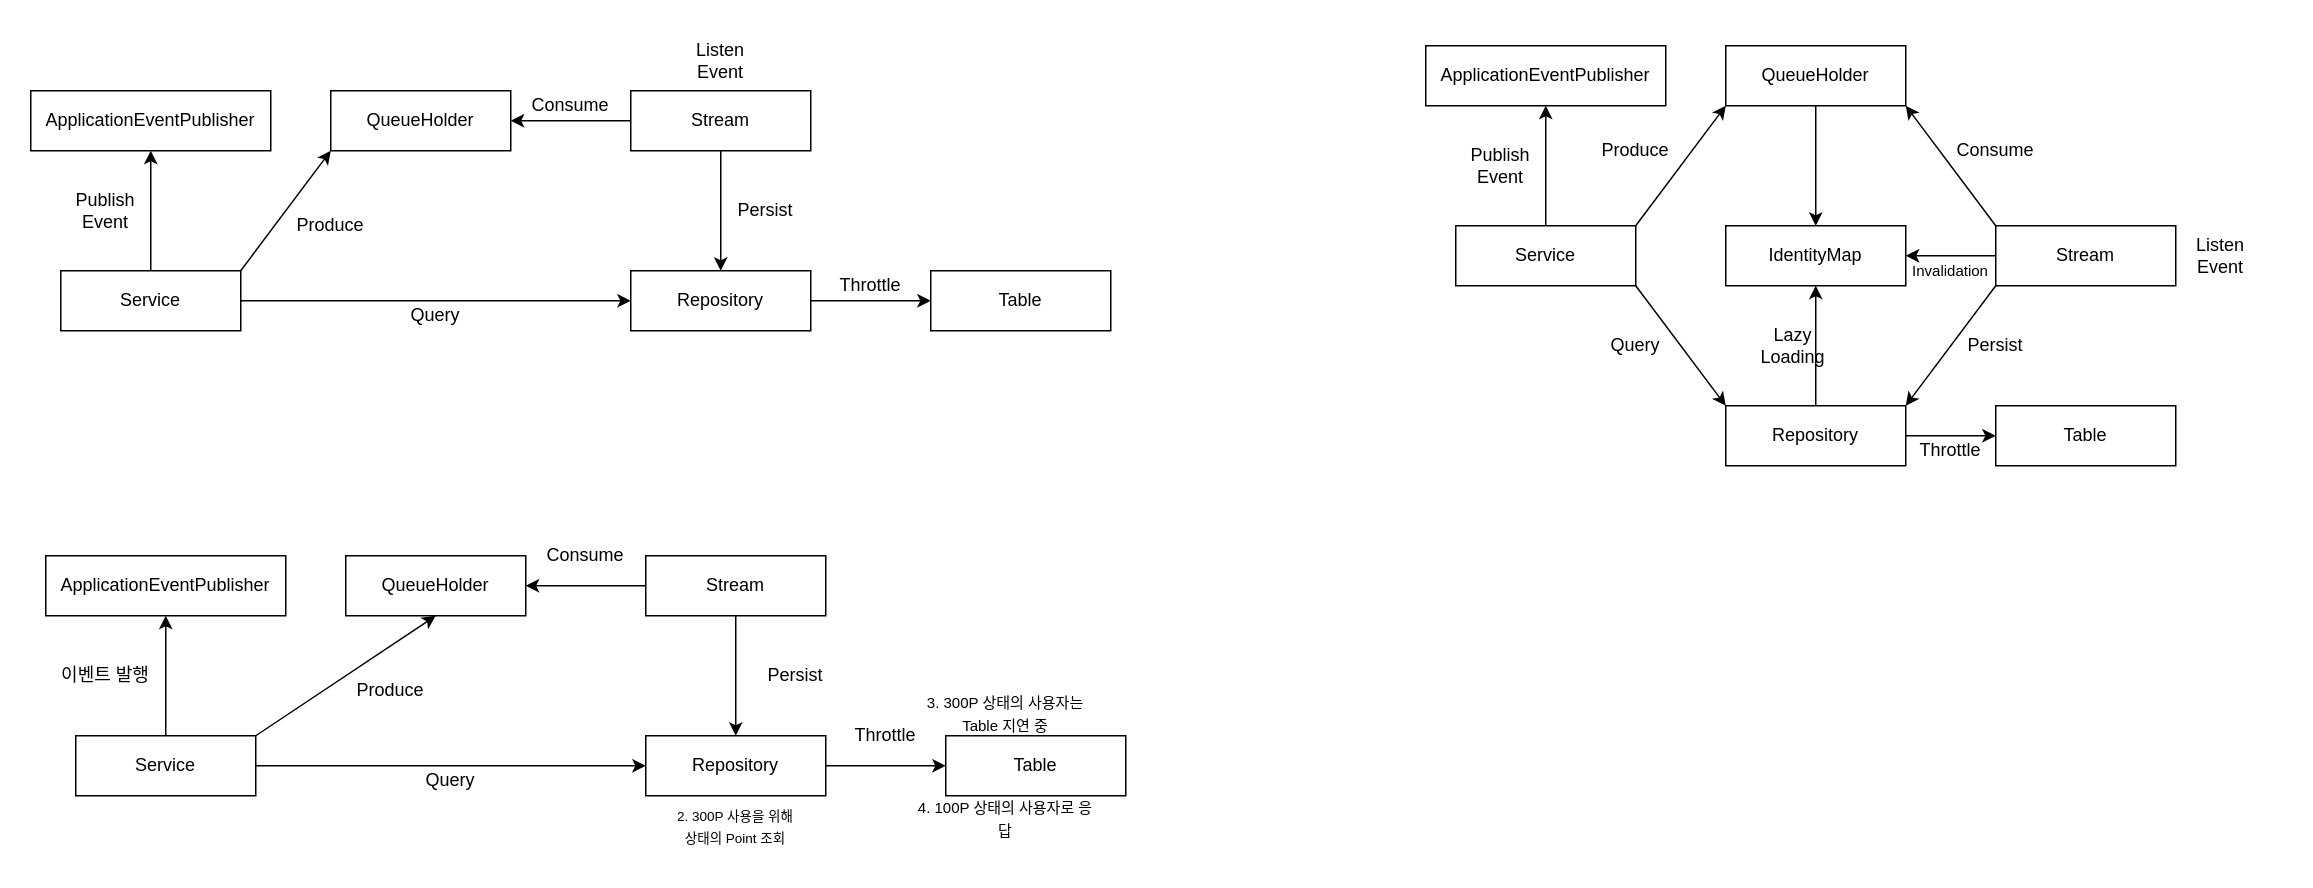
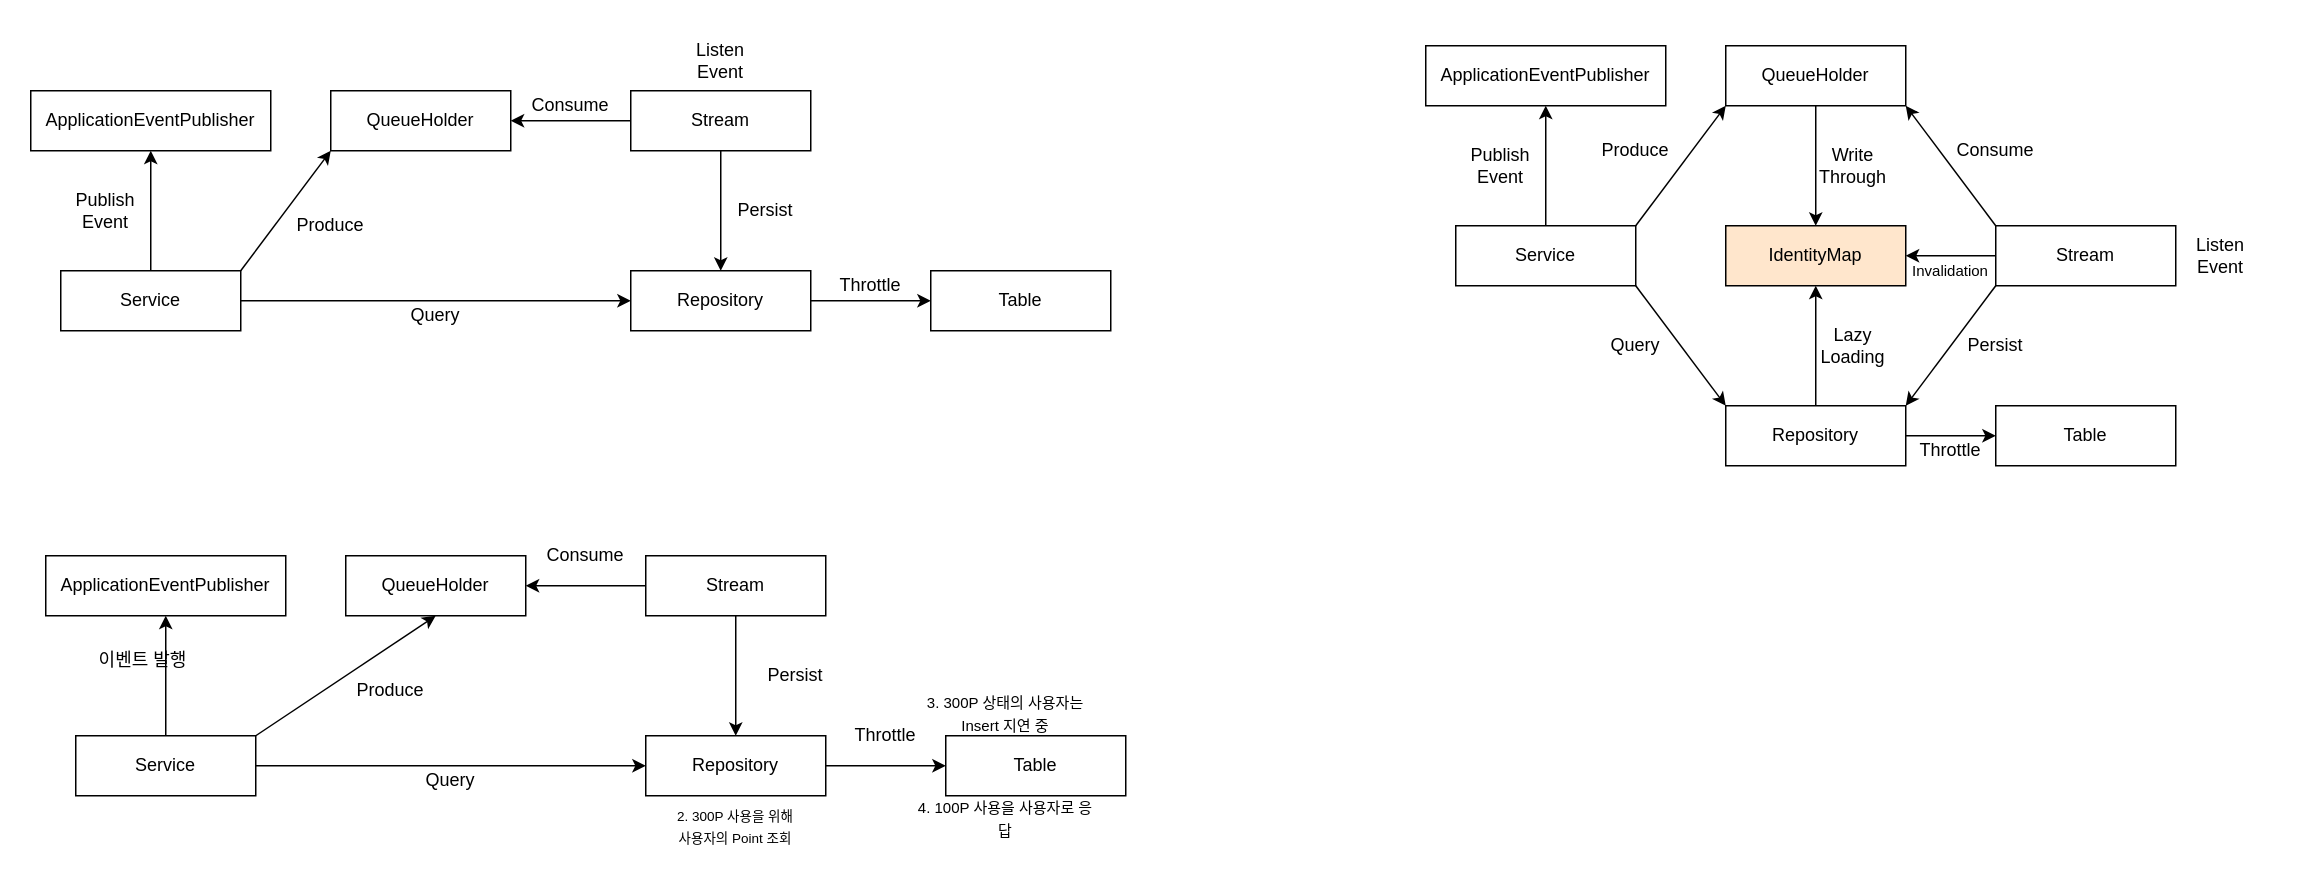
node "Write Through": added
node "IdentityMap": fillcolor #ffffff -> #ffe6cc
node "Lazy Loading": moved (1793, 346) -> (1853, 346)
node "이벤트 발행": moved (106, 676) -> (143, 661)
node "3. 300P 상태의 사용자는 Table 지연 중": label "3. 300P 상태의 사용자는 Table 지연 중" -> "3. 300P 상태의 사용자는 Insert 지연 중"
node "4. 100P 상태의 사용자로 응답": label "4. 100P 상태의 사용자로 응답" -> "4. 100P 사용을 사용자로 응답"
node "2. 300P 사용을 위해 상태의 Point 조회": label "2. 300P 사용을 위해 상태의 Point 조회" -> "2. 300P 사용을 위해 사용자의 Point 조회"
